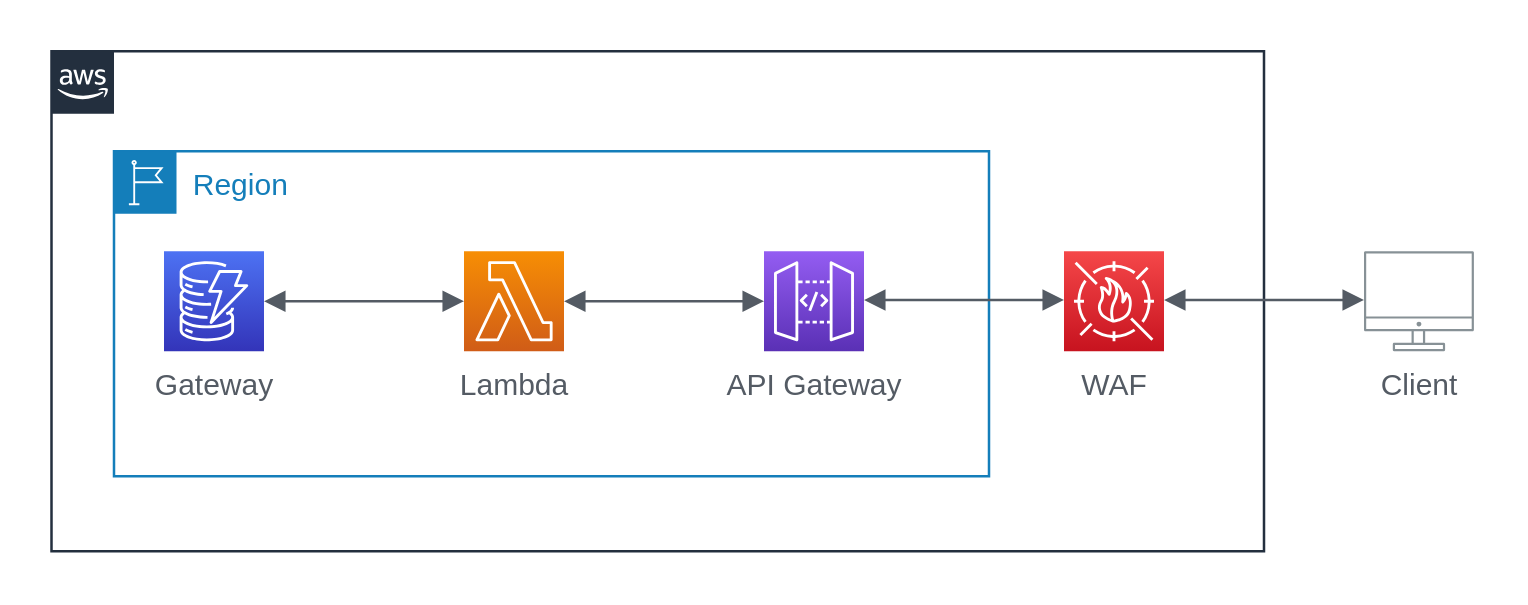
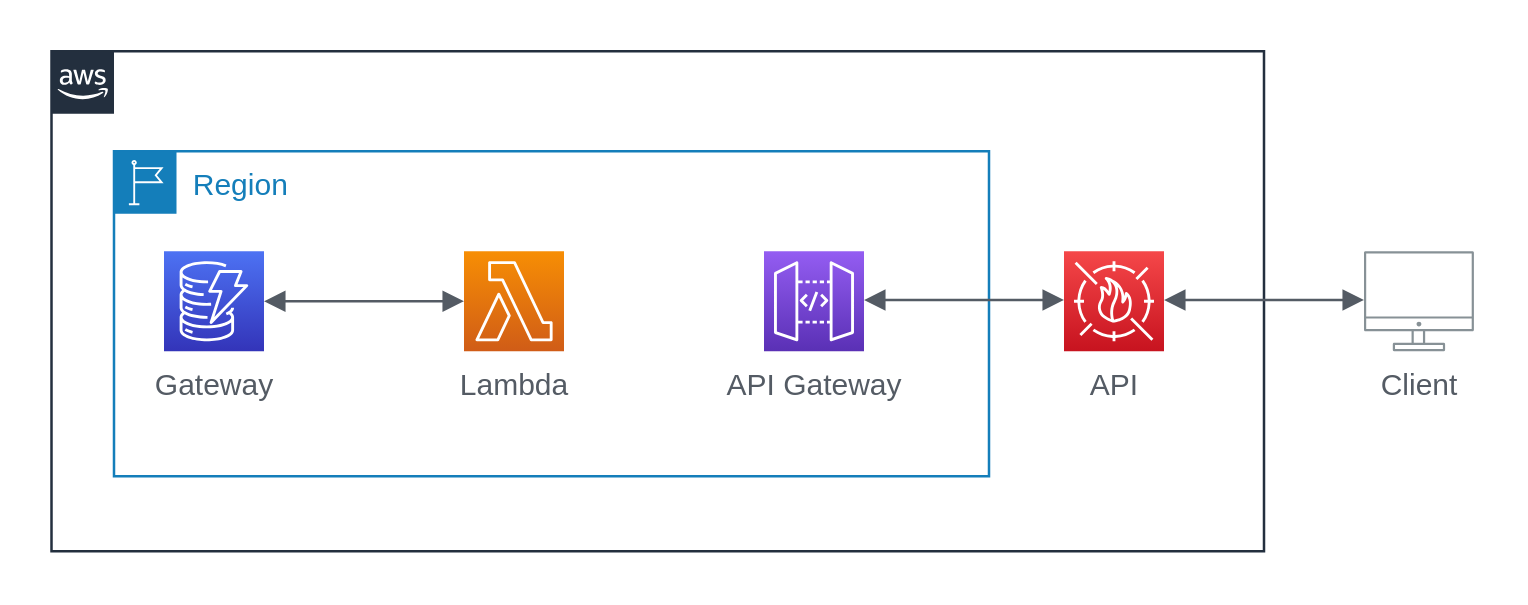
edge "Lambda" -- "API Gateway": removed
node "WAF": label "WAF" -> "API"
